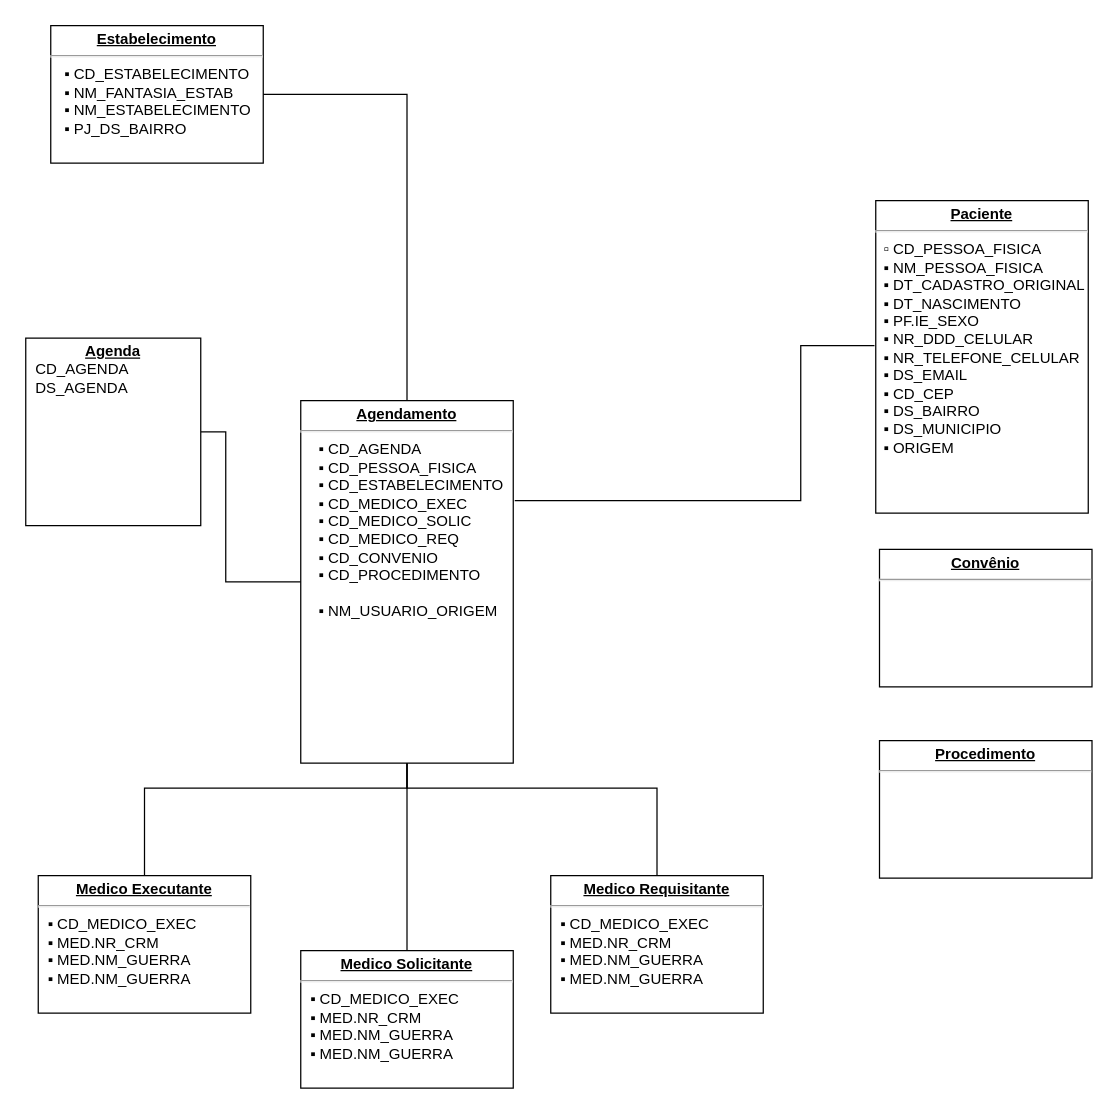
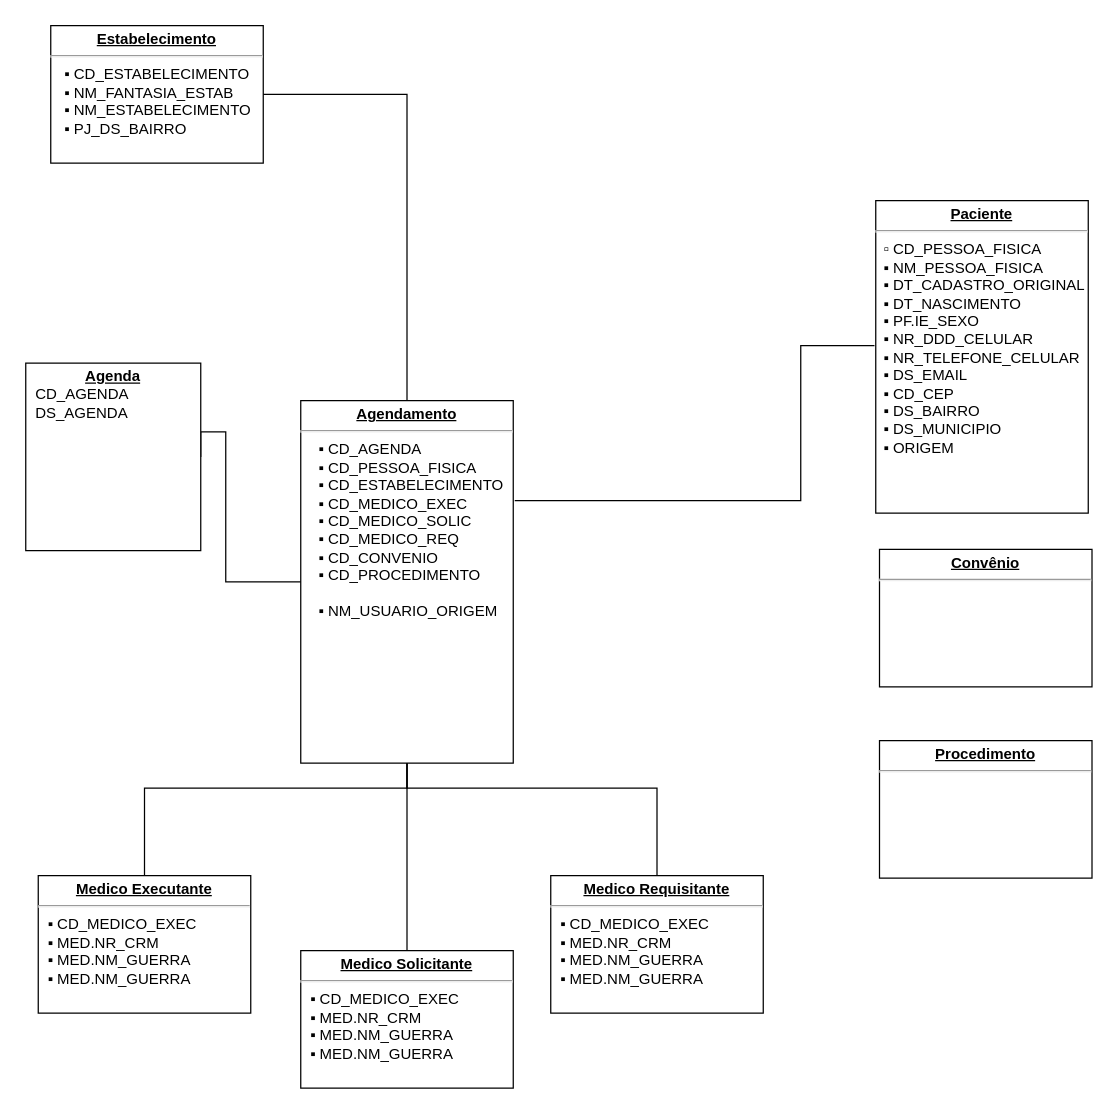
node "Agenda CD_AGENDA DS_AGENDA": moved (113, 432) -> (113, 457)
